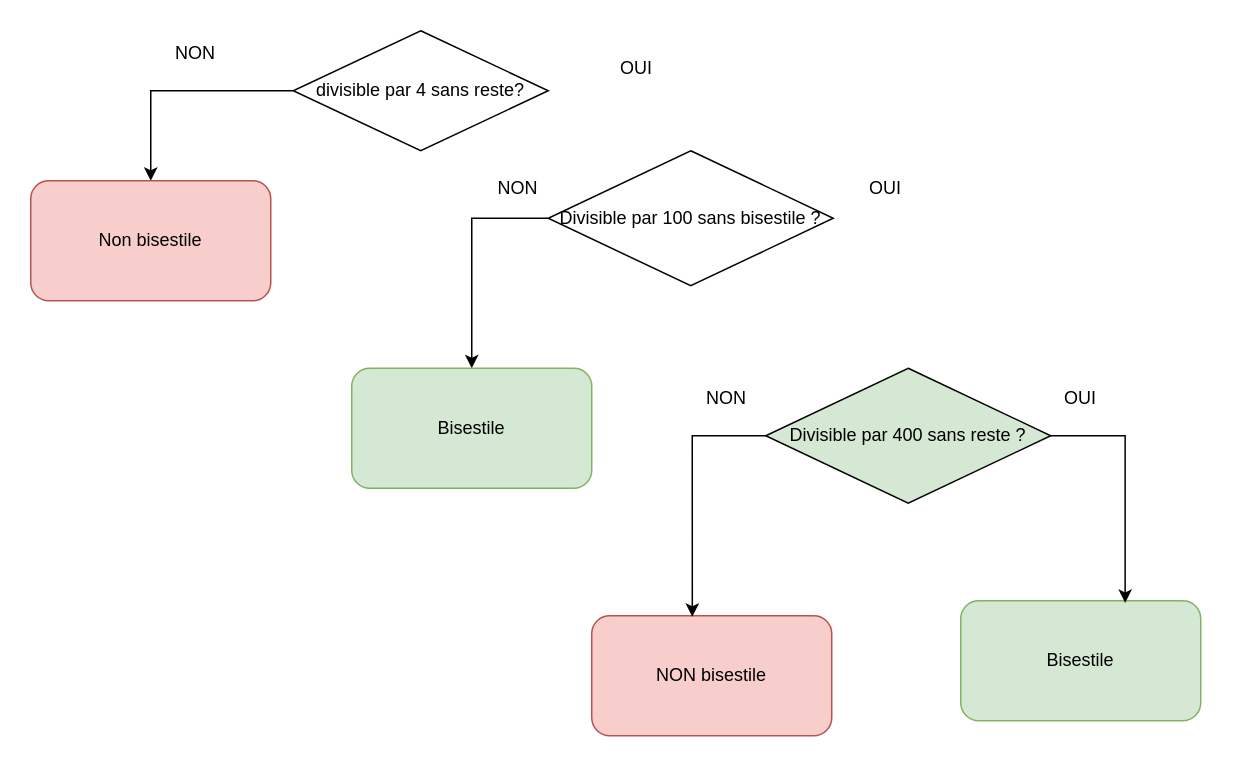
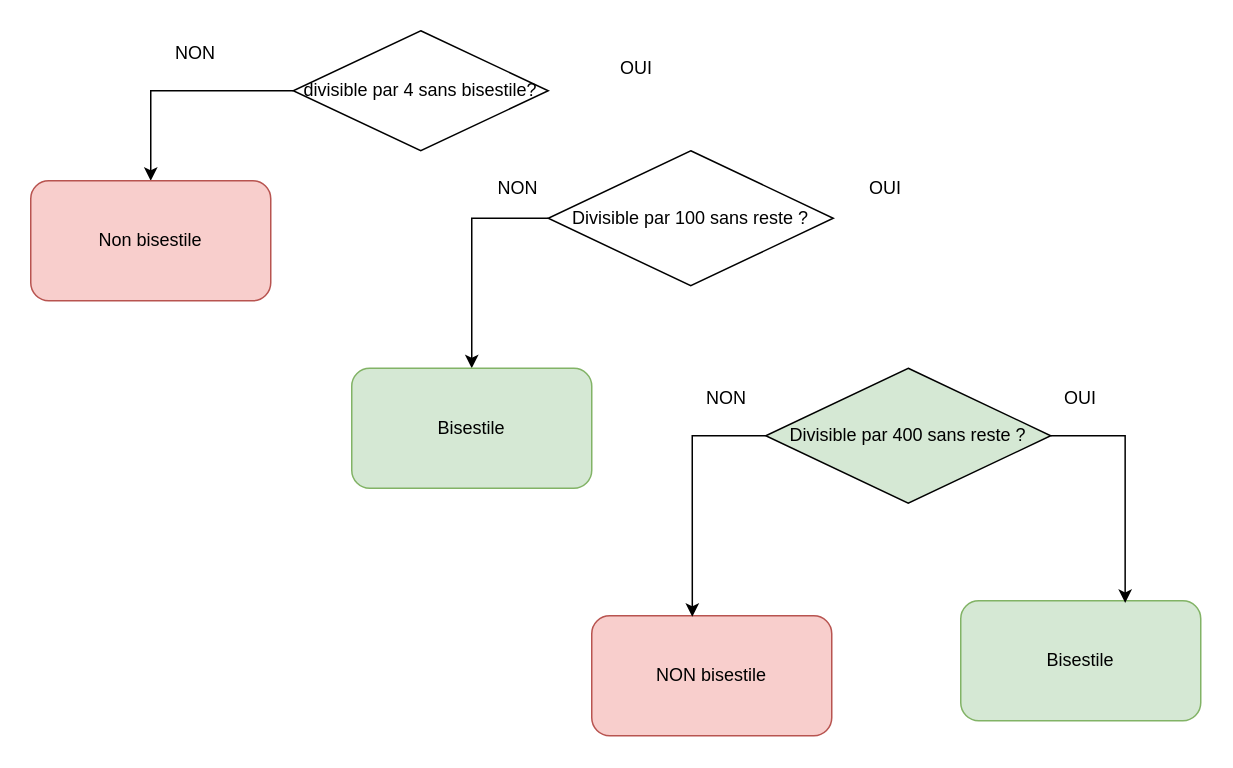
node "divisible par 4 sans reste?": label "divisible par 4 sans reste?" -> "divisible par 4 sans bisestile?"
node "Divisible par 100 sans bisestile ?": label "Divisible par 100 sans bisestile ?" -> "Divisible par 100 sans reste ?"
